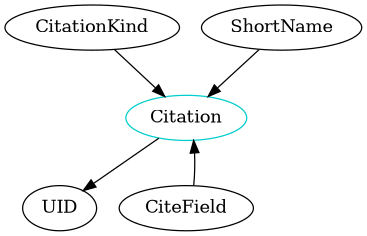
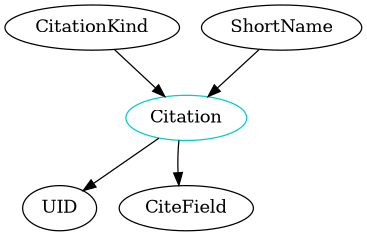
edge "CiteField" -> "Citation": reversed
